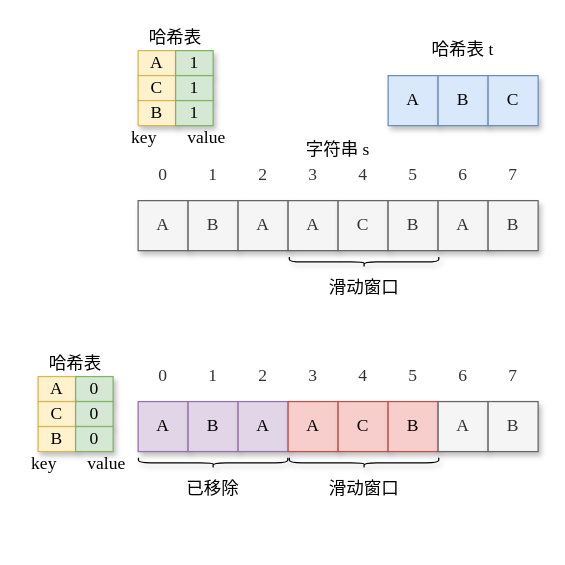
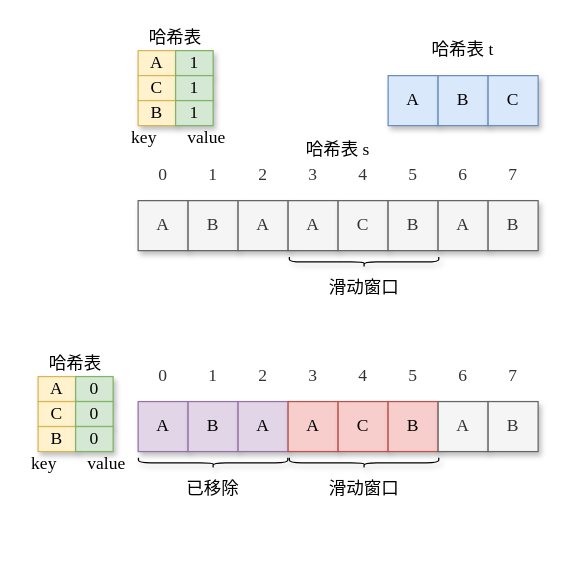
node "字符串 s": label "字符串 s" -> "哈希表 s"
